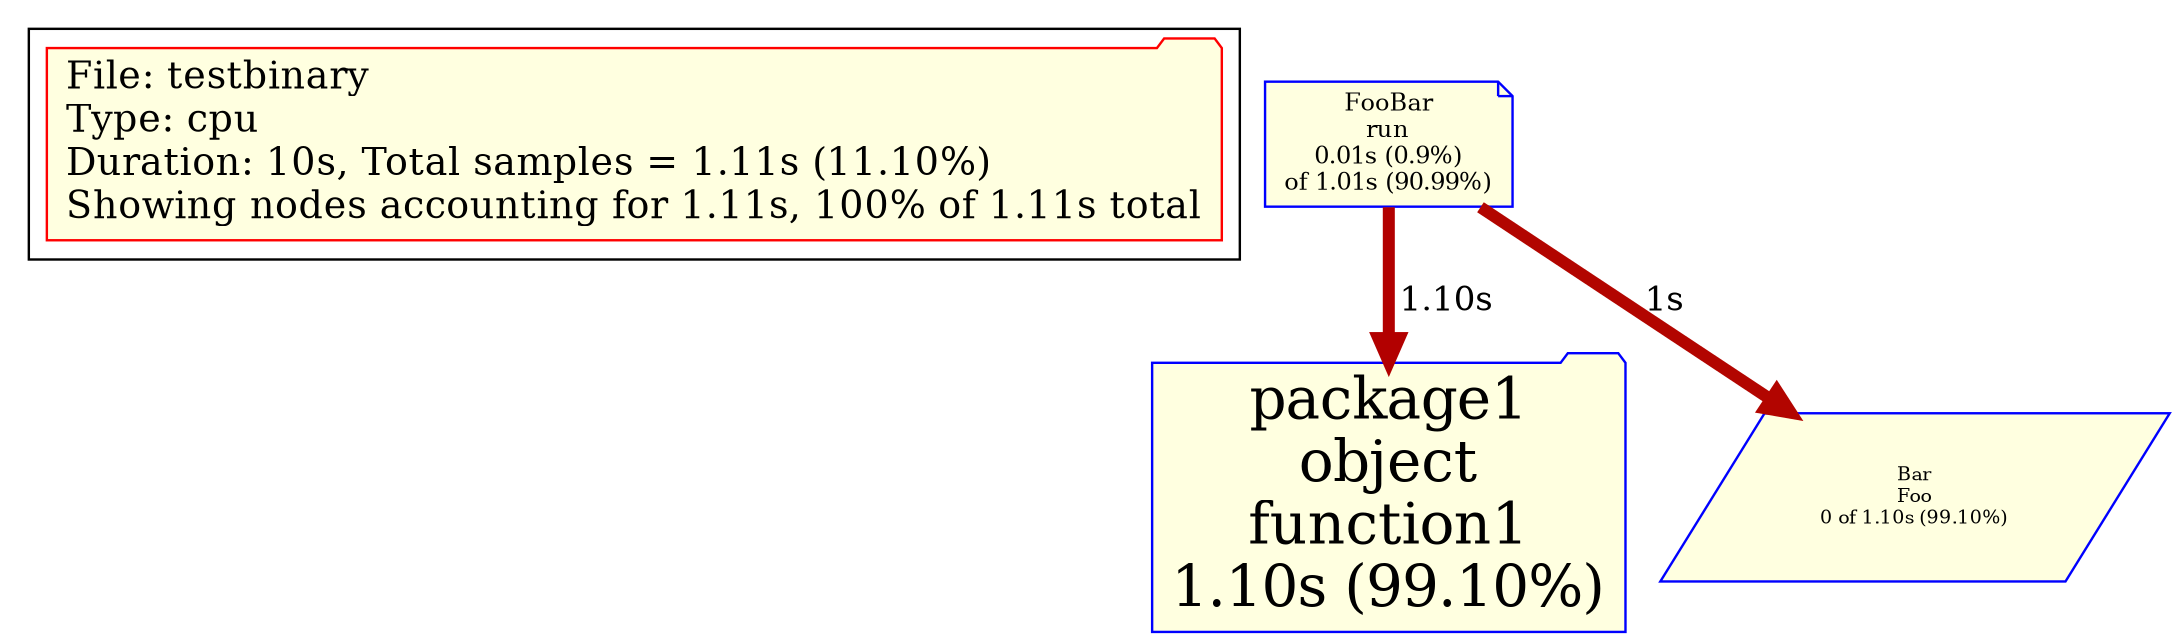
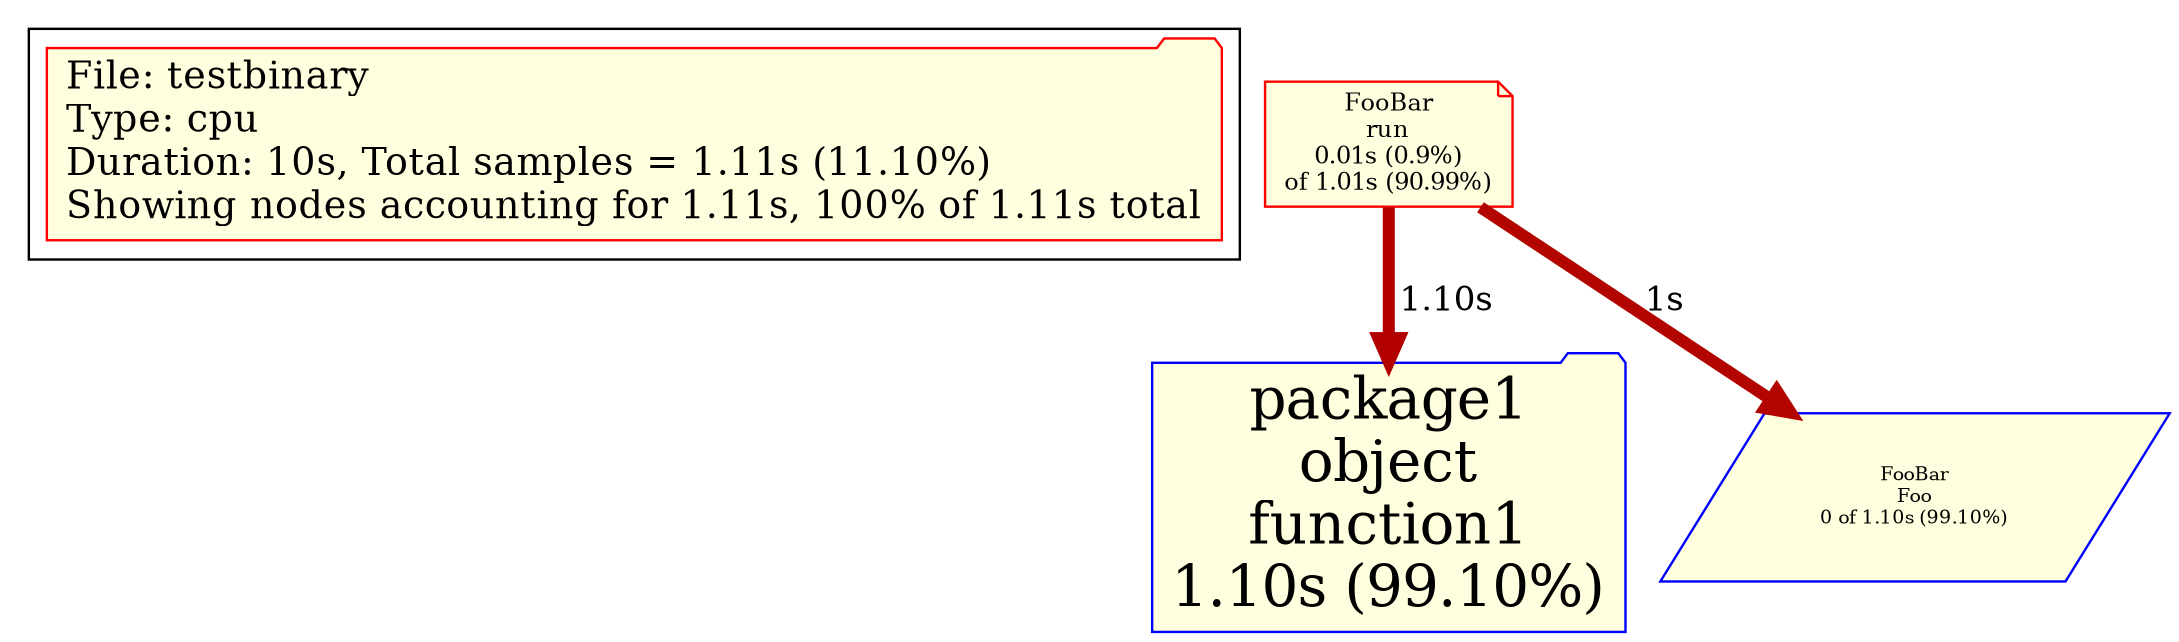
node "FooBar run 0.01s (0.9%) of 1.01s (90.99%)": color blue -> red
node "Bar Foo 0 of 1.10s (99.10%)": label "Bar Foo 0 of 1.10s (99.10%)" -> "FooBar Foo 0 of 1.10s (99.10%)"
